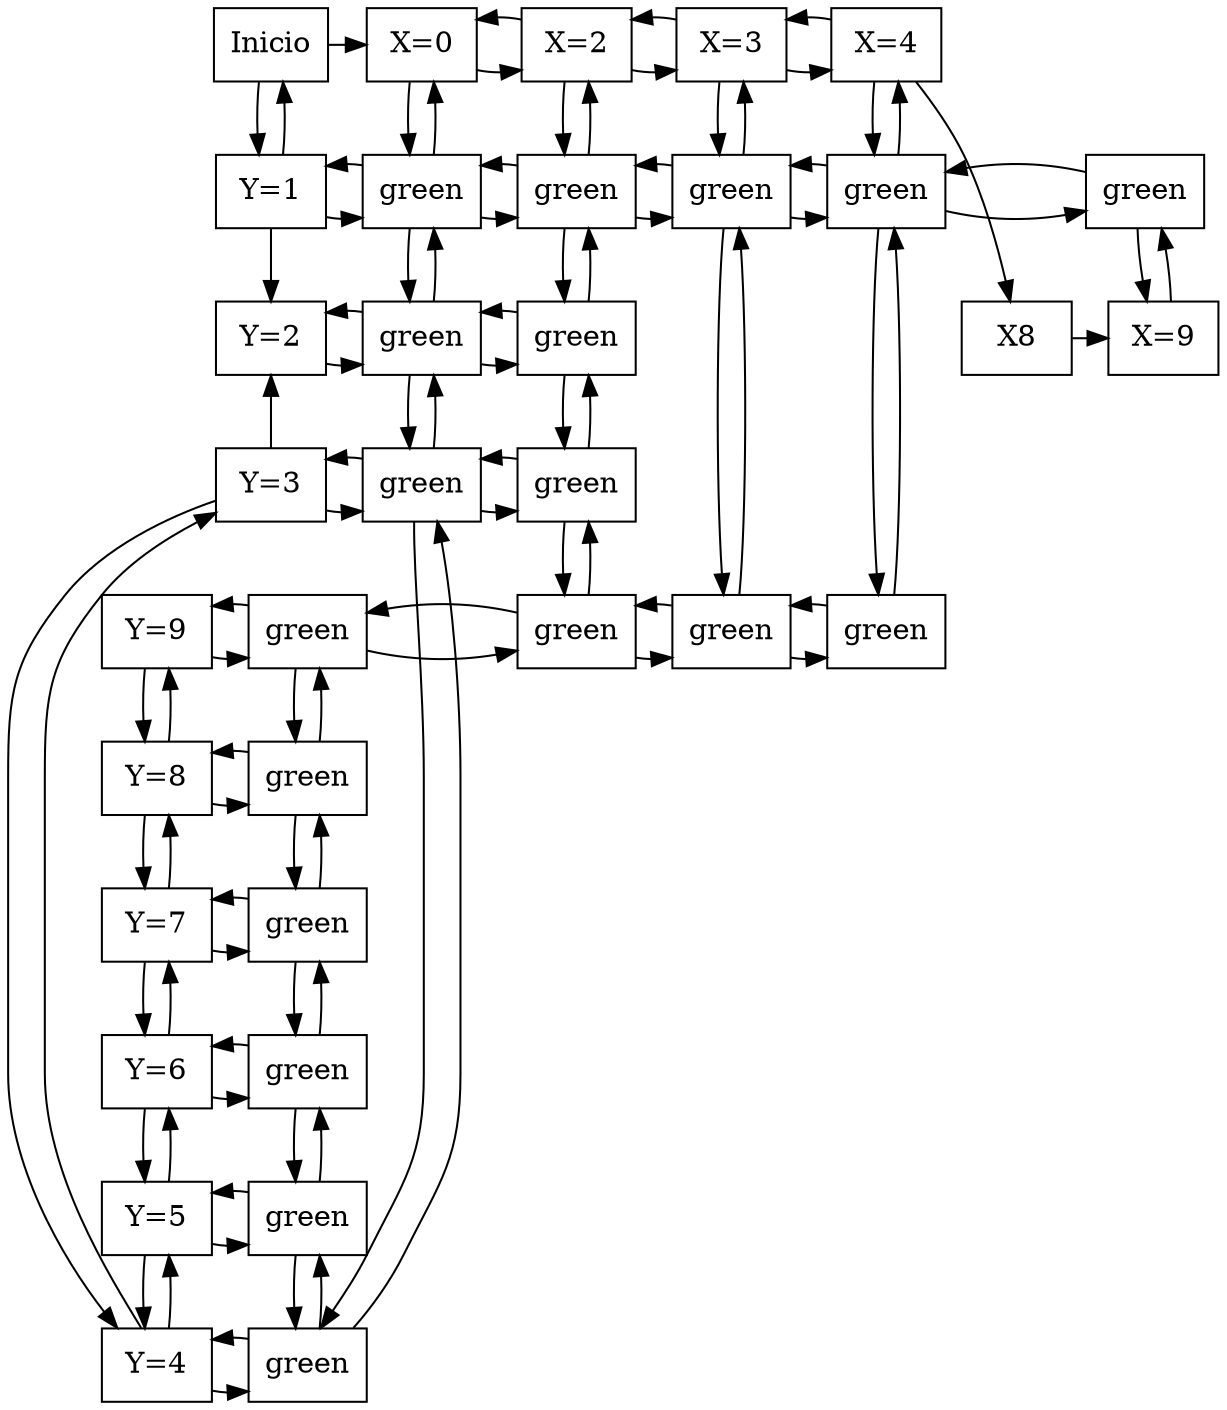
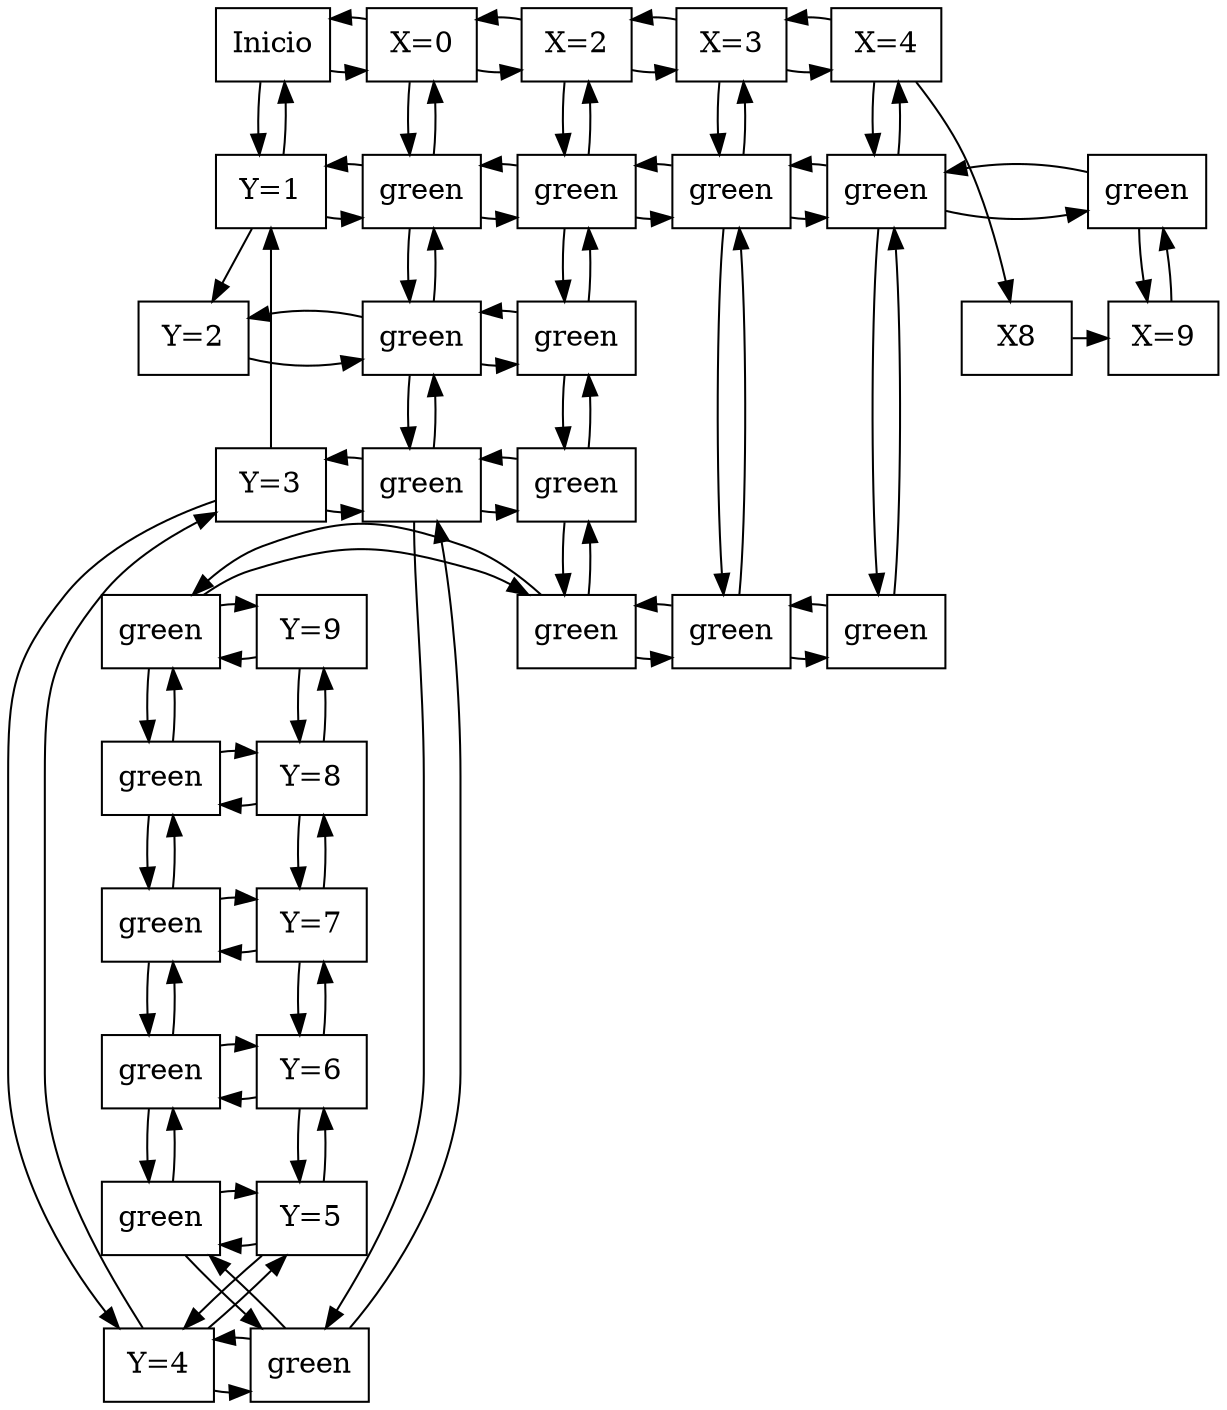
edge "X=0" -> "Inicio": added
edge "Y=3" -> "Y=2": now "Y=3" -> "Y=1"
